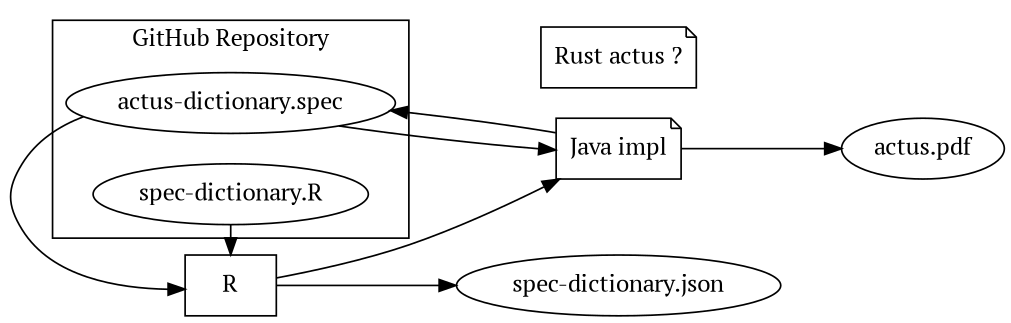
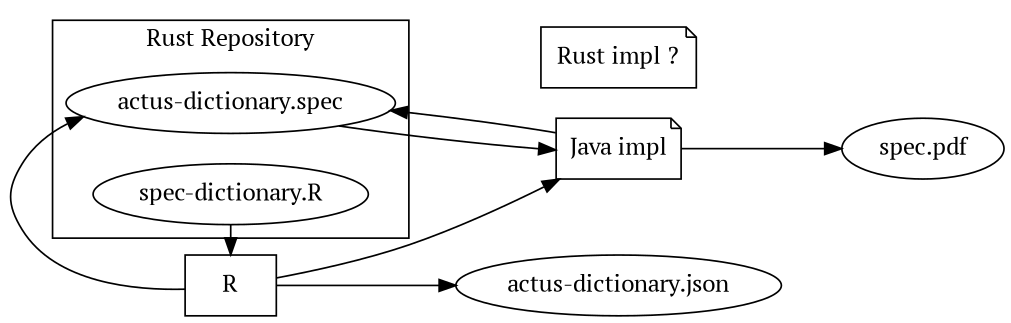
cluster "GitHub Repository": label "GitHub Repository" -> "Rust Repository"
node "Rust actus ?": label "Rust actus ?" -> "Rust impl ?"
node "actus.pdf": label "actus.pdf" -> "spec.pdf"
edge "actus-dictionary.spec" -> "R": reversed
node "spec-dictionary.json": label "spec-dictionary.json" -> "actus-dictionary.json"
